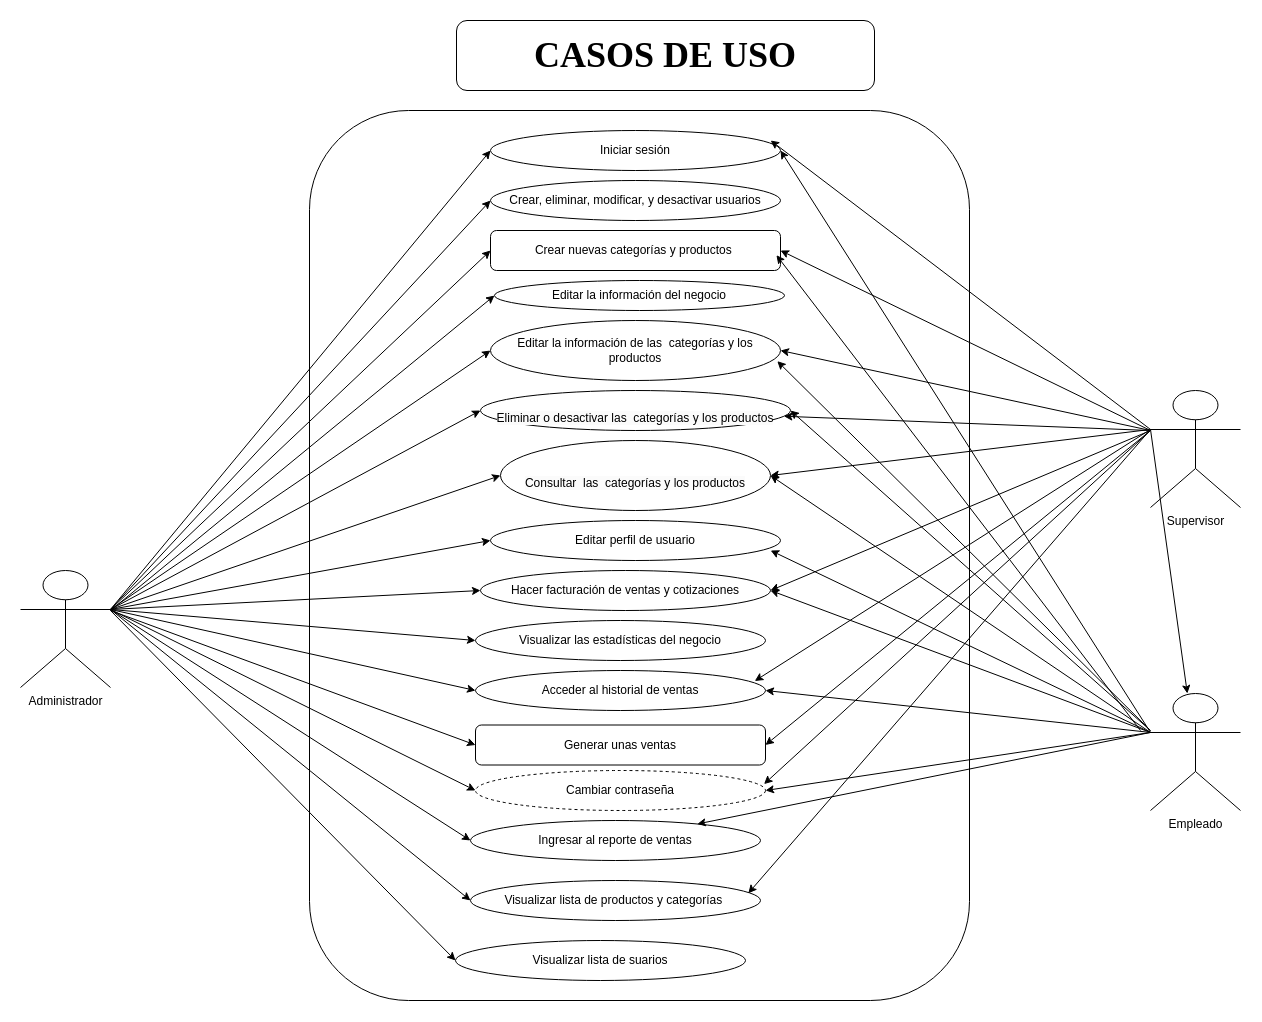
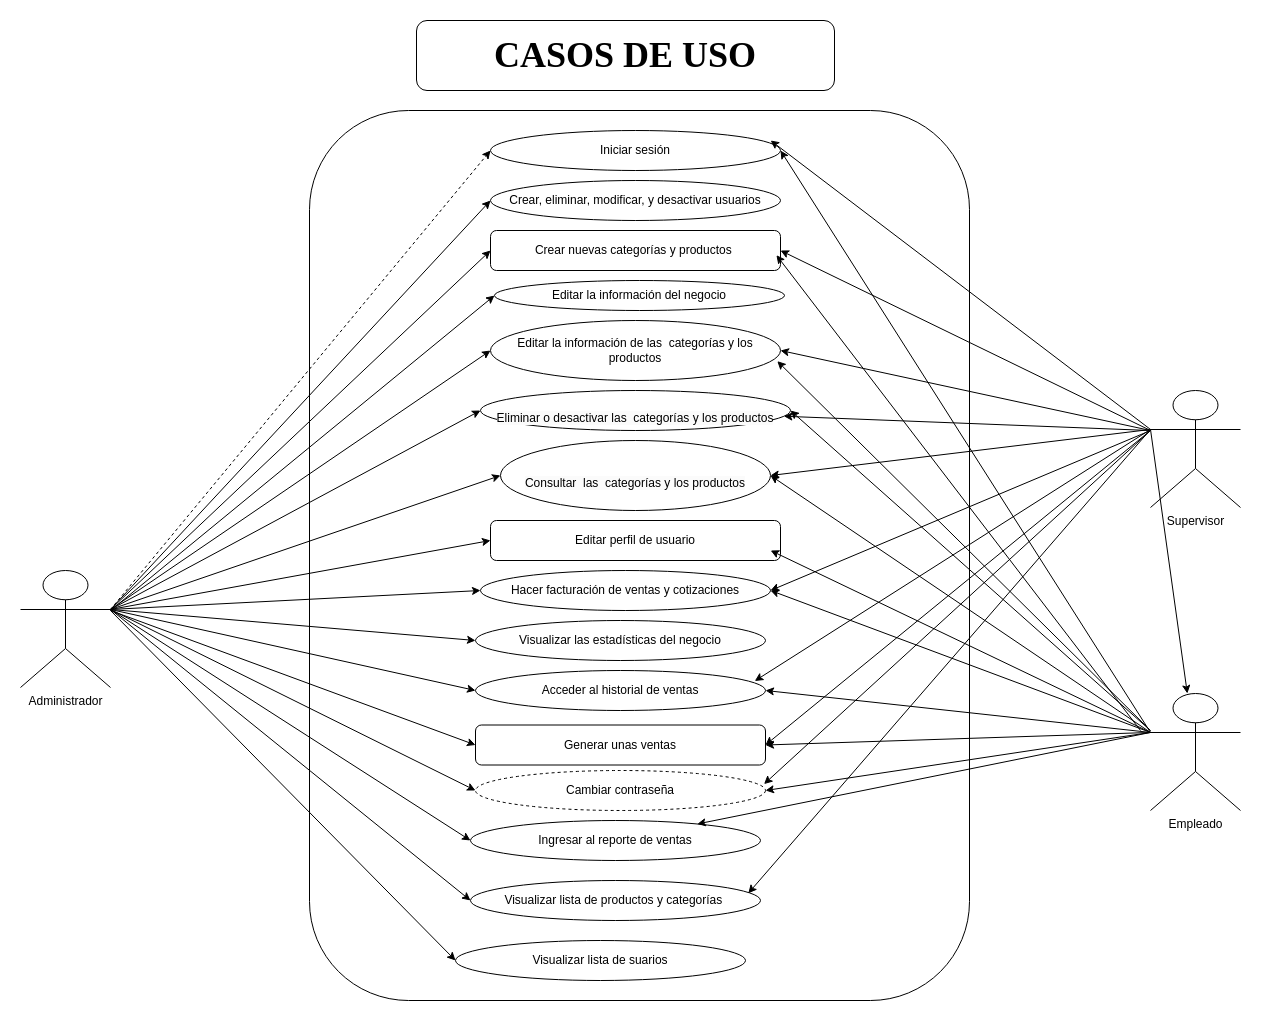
node "CASOS DE USO": moved (666, 56) -> (626, 56)
edge "Administrador" -> "Iniciar sesión": style solid -> dashed
node "Editar perfil de usuario": shape ellipse -> rounded rectangle
edge "Empleado" -> "Generar unas ventas": added
